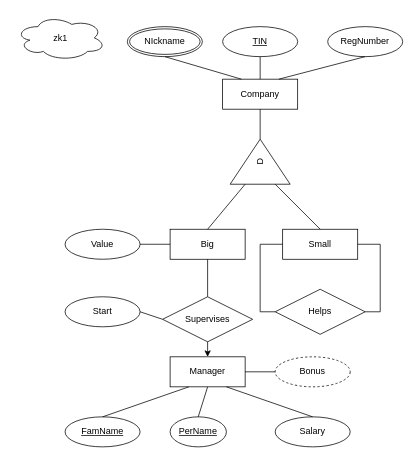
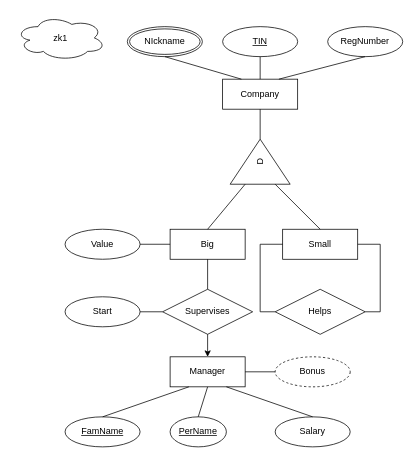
node "Supervises": moved (207, 319) -> (207, 312)
